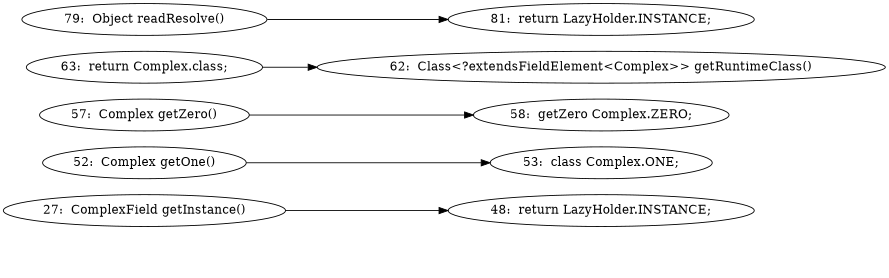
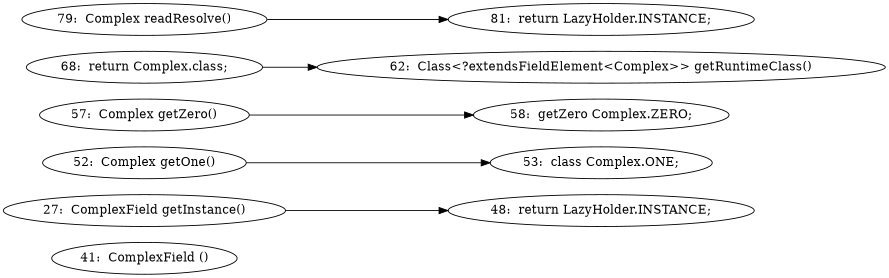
node "79:  Object readResolve()": label "79:  Object readResolve()" -> "79:  Complex readResolve()"
node "63:  return Complex.class;": label "63:  return Complex.class;" -> "68:  return Complex.class;"
node "41:  ComplexField ()": added
